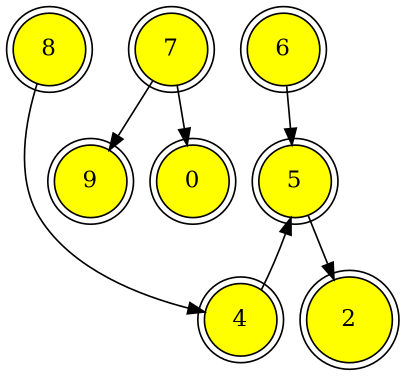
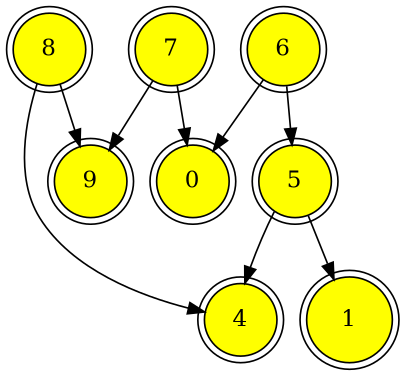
edge "8" -> "9": added
edge "6" -> "0": added
edge "4" -> "5": reversed
node "2": label "2" -> "1"
